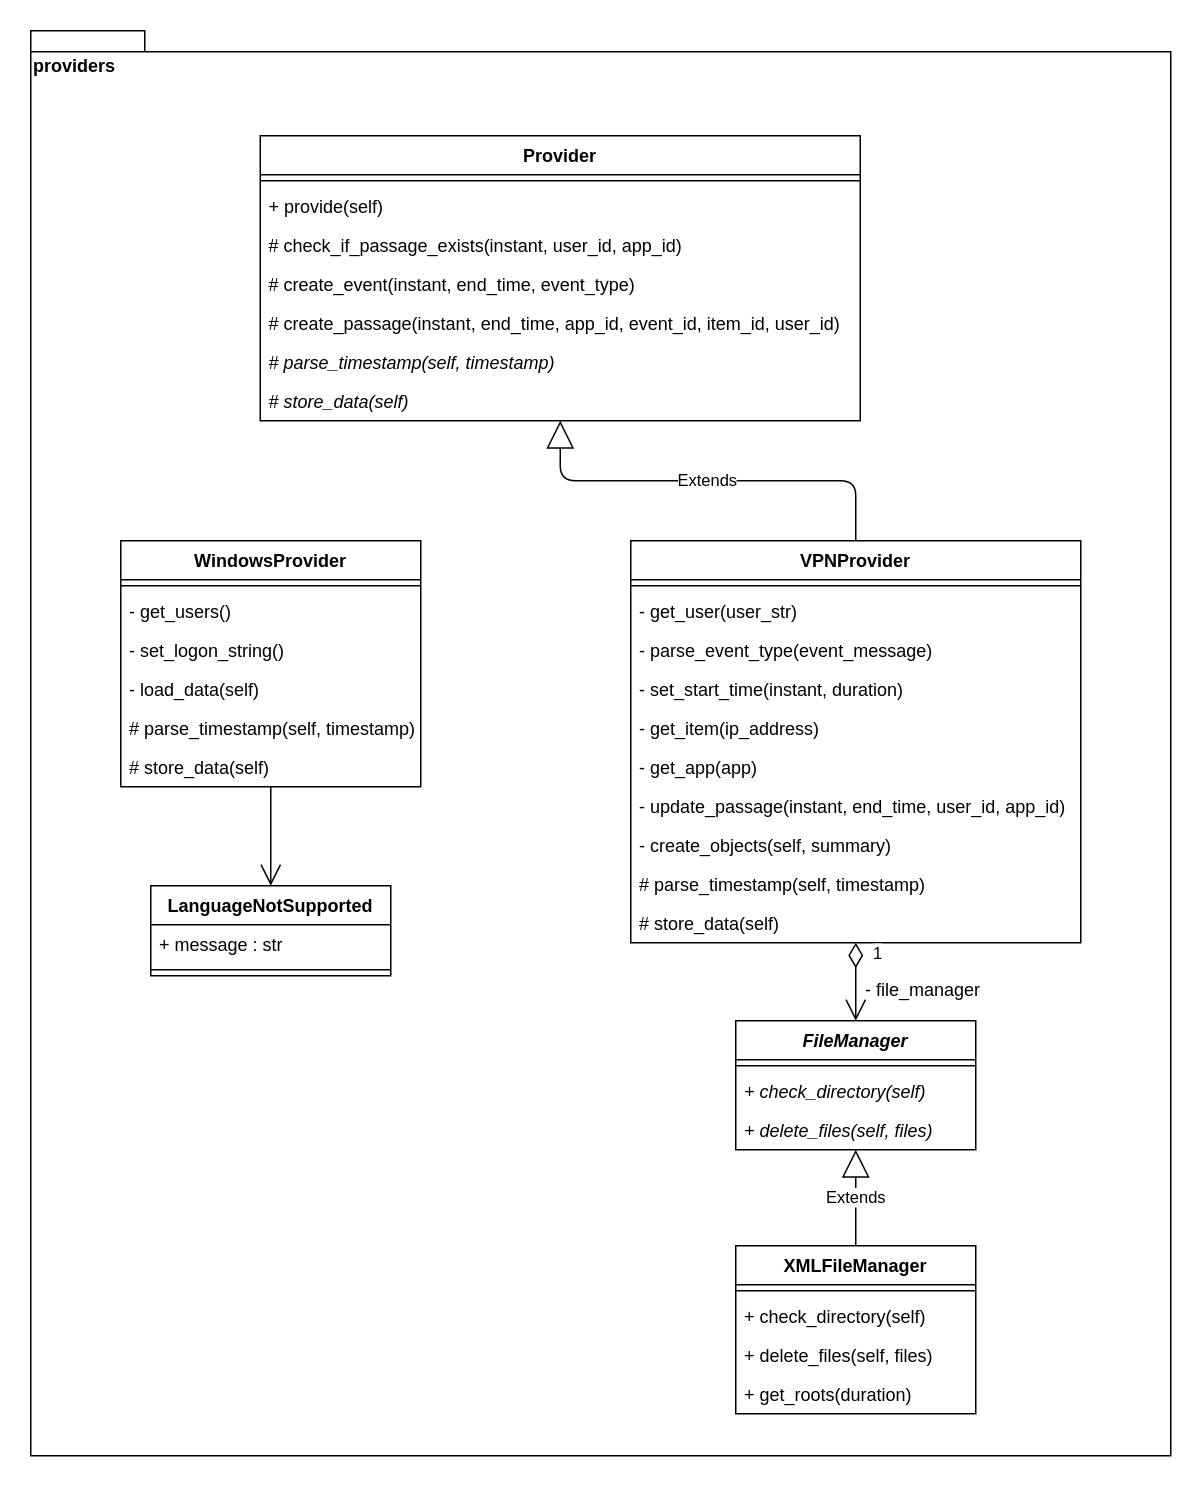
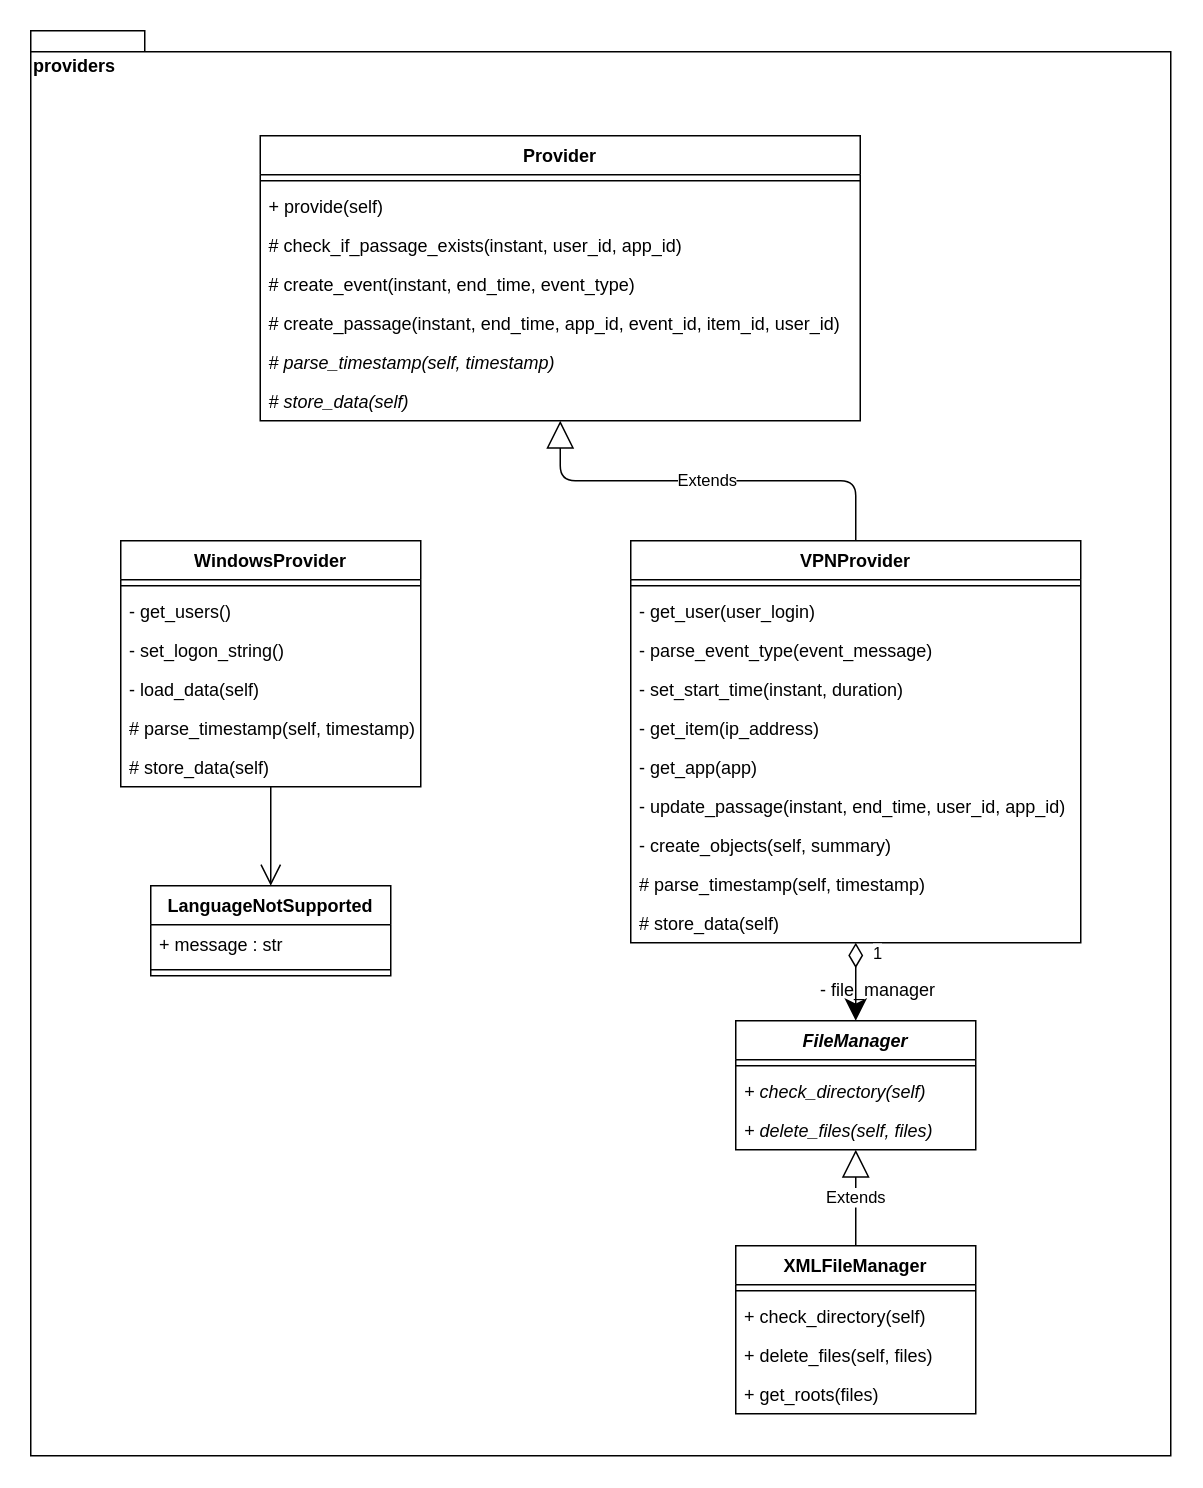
node "- get_user(user_str)": label "- get_user(user_str)" -> "- get_user(user_login)"
node "- file_manager": moved (923, 991) -> (878, 991)
edge "VPNProvider" -- "FileManager": arrowhead open -> classic
node "+ get_roots(duration)": label "+ get_roots(duration)" -> "+ get_roots(files)"
